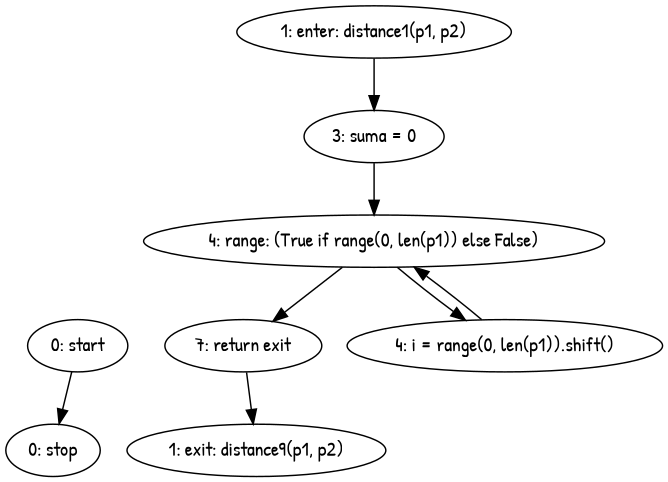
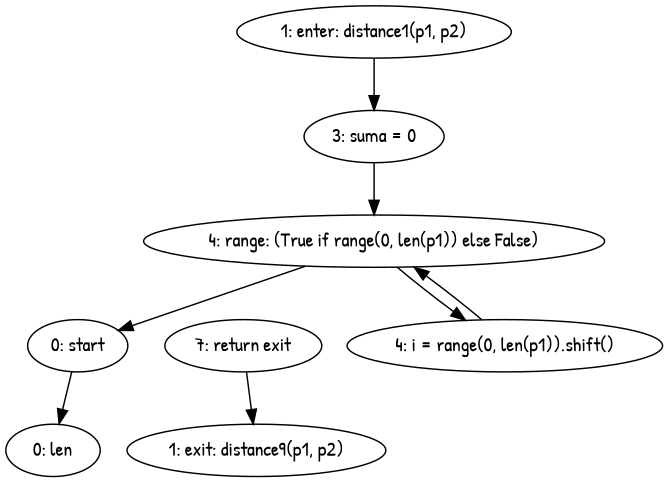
edge "4: range: (True if range(0, len(p1)) else False)" -> "7: return exit": now "4: range: (True if range(0, len(p1)) else False)" -> "0: start"
node "0: stop": label "0: stop" -> "0: len"
